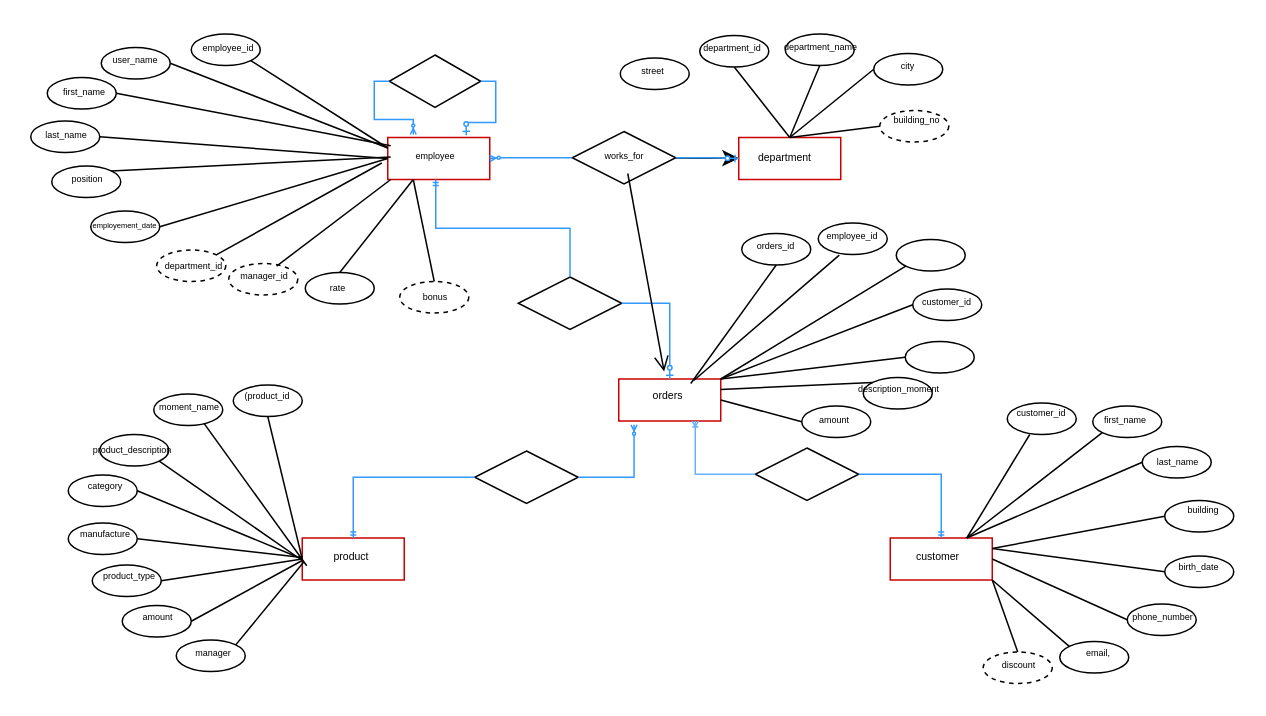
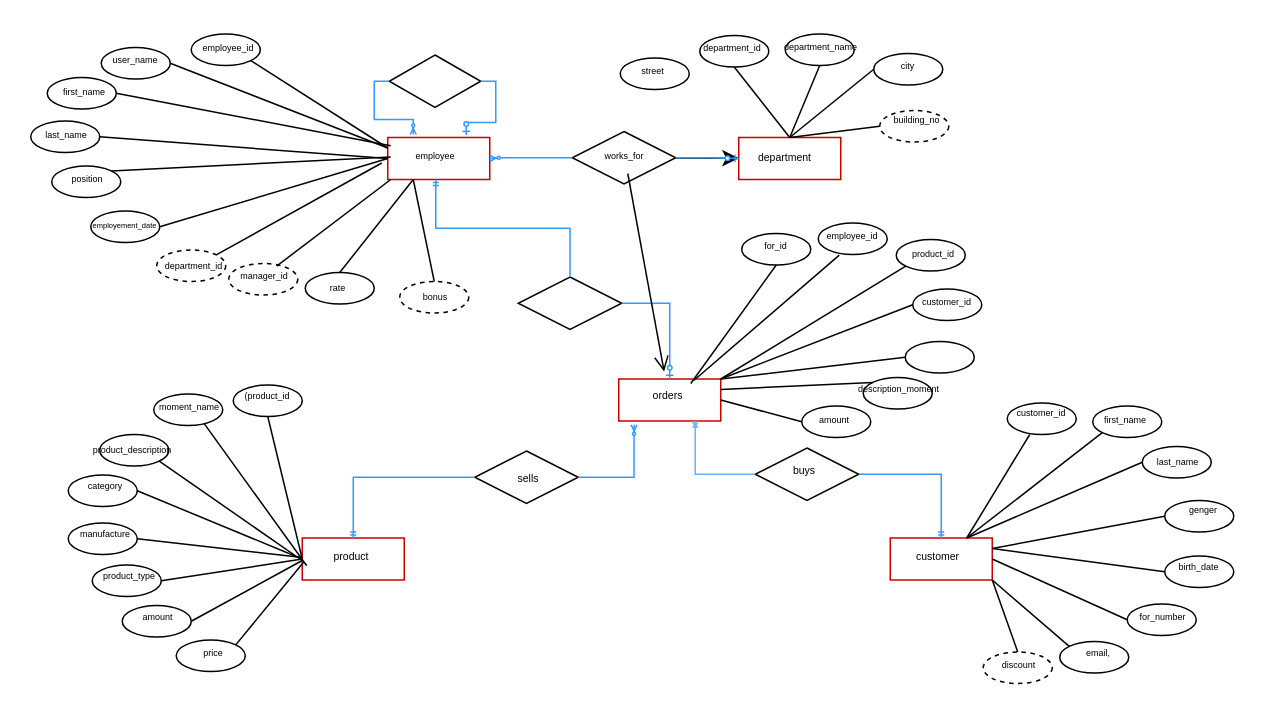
node "orders_id": label "orders_id" -> "for_id"
node "product_id": added
node "buys": added
node "sells": added
node "building": label "building" -> "genger"
node "phone_number": label "phone_number" -> "for_number"
node "manager": label "manager" -> "price"
